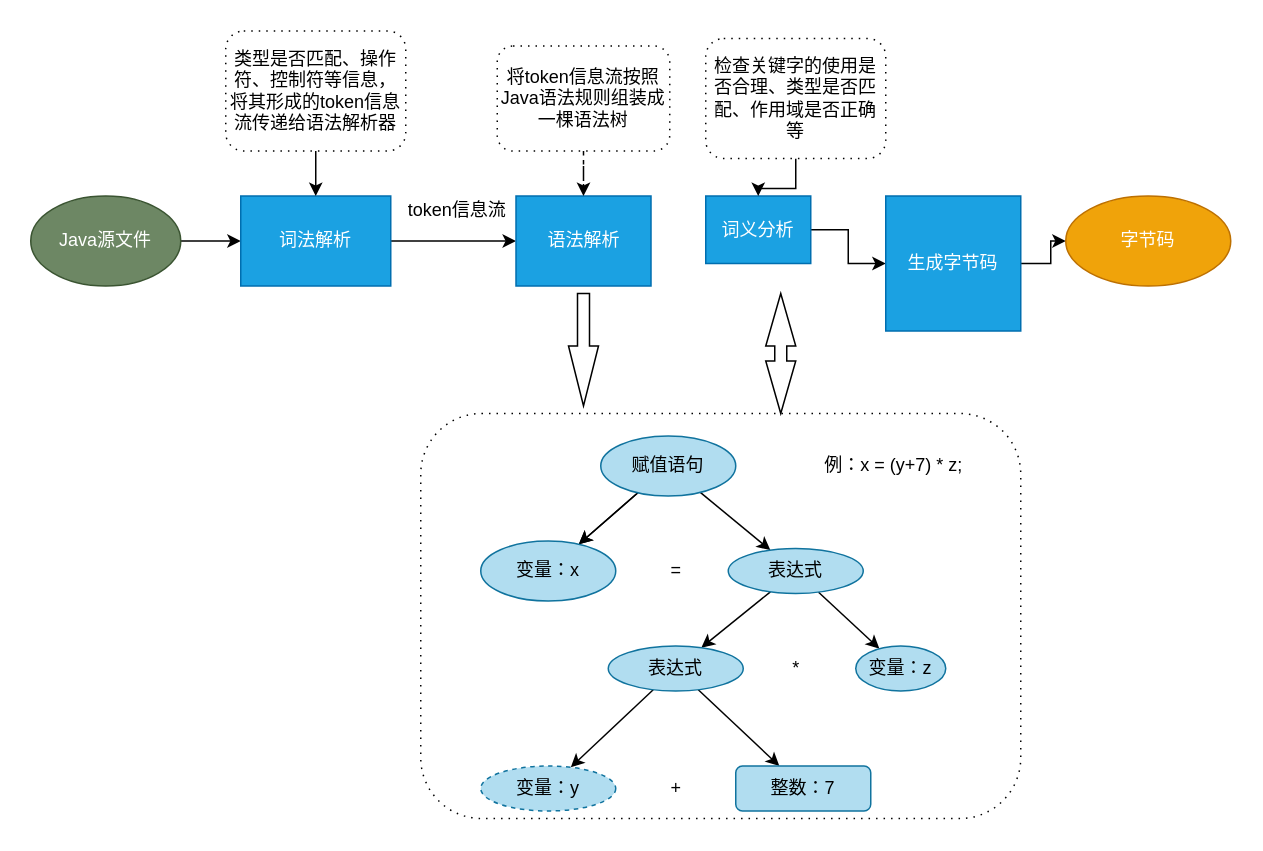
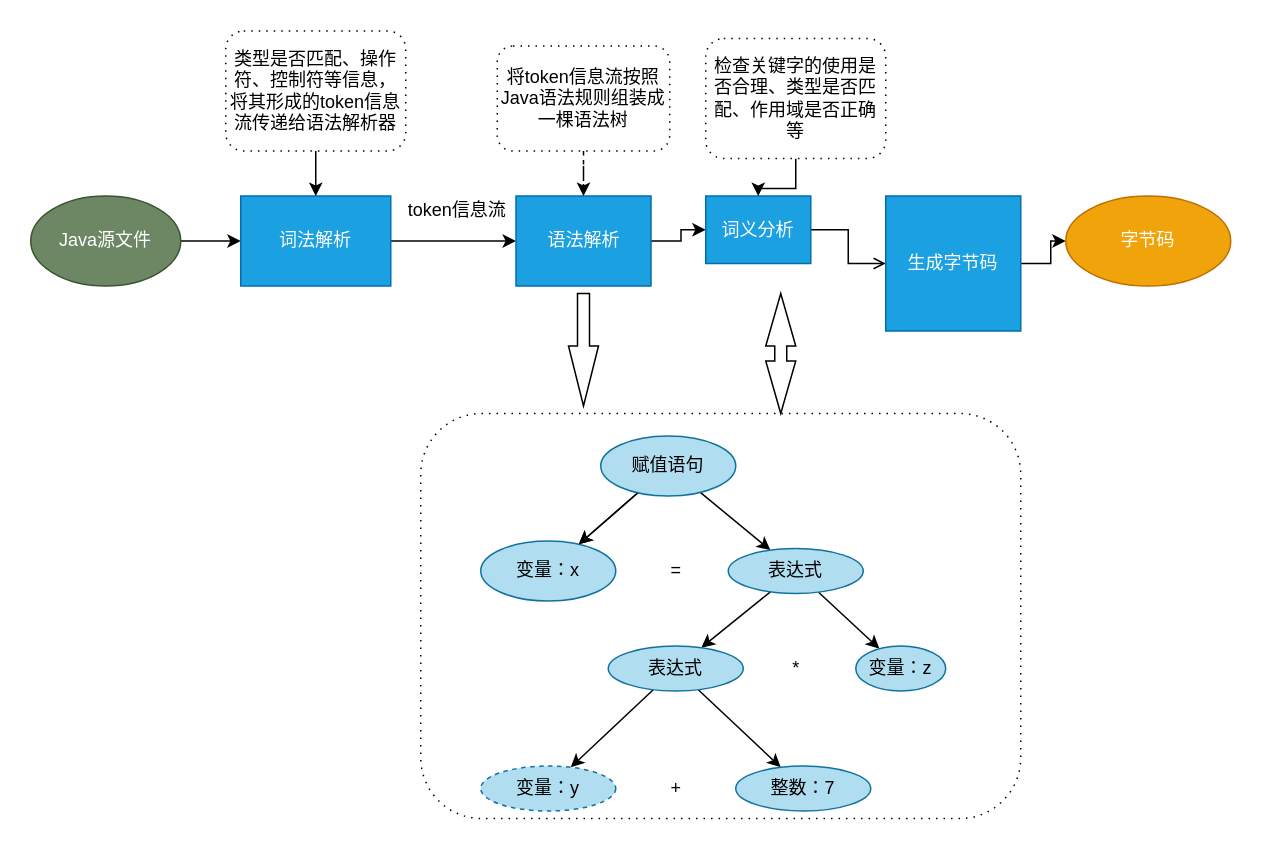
edge "语法解析" -> "词义分析": added
edge "词义分析" -> "生成字节码": arrowhead classic -> open
node "例：x = (y+7) * z;": removed
node "整数：7": shape rounded rectangle -> ellipse
